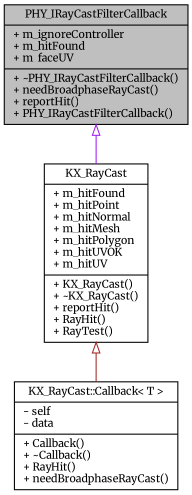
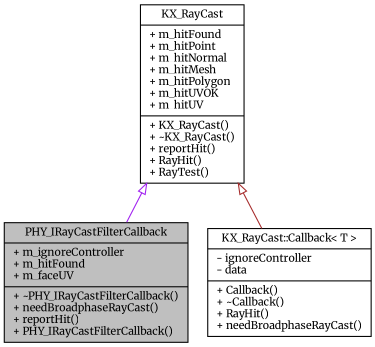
edge "KX_RayCast" -> "PHY_IRayCastFilterCallback": reversed
node "KX_RayCast::Callback< T >": text "- self" -> "- ignoreController"
